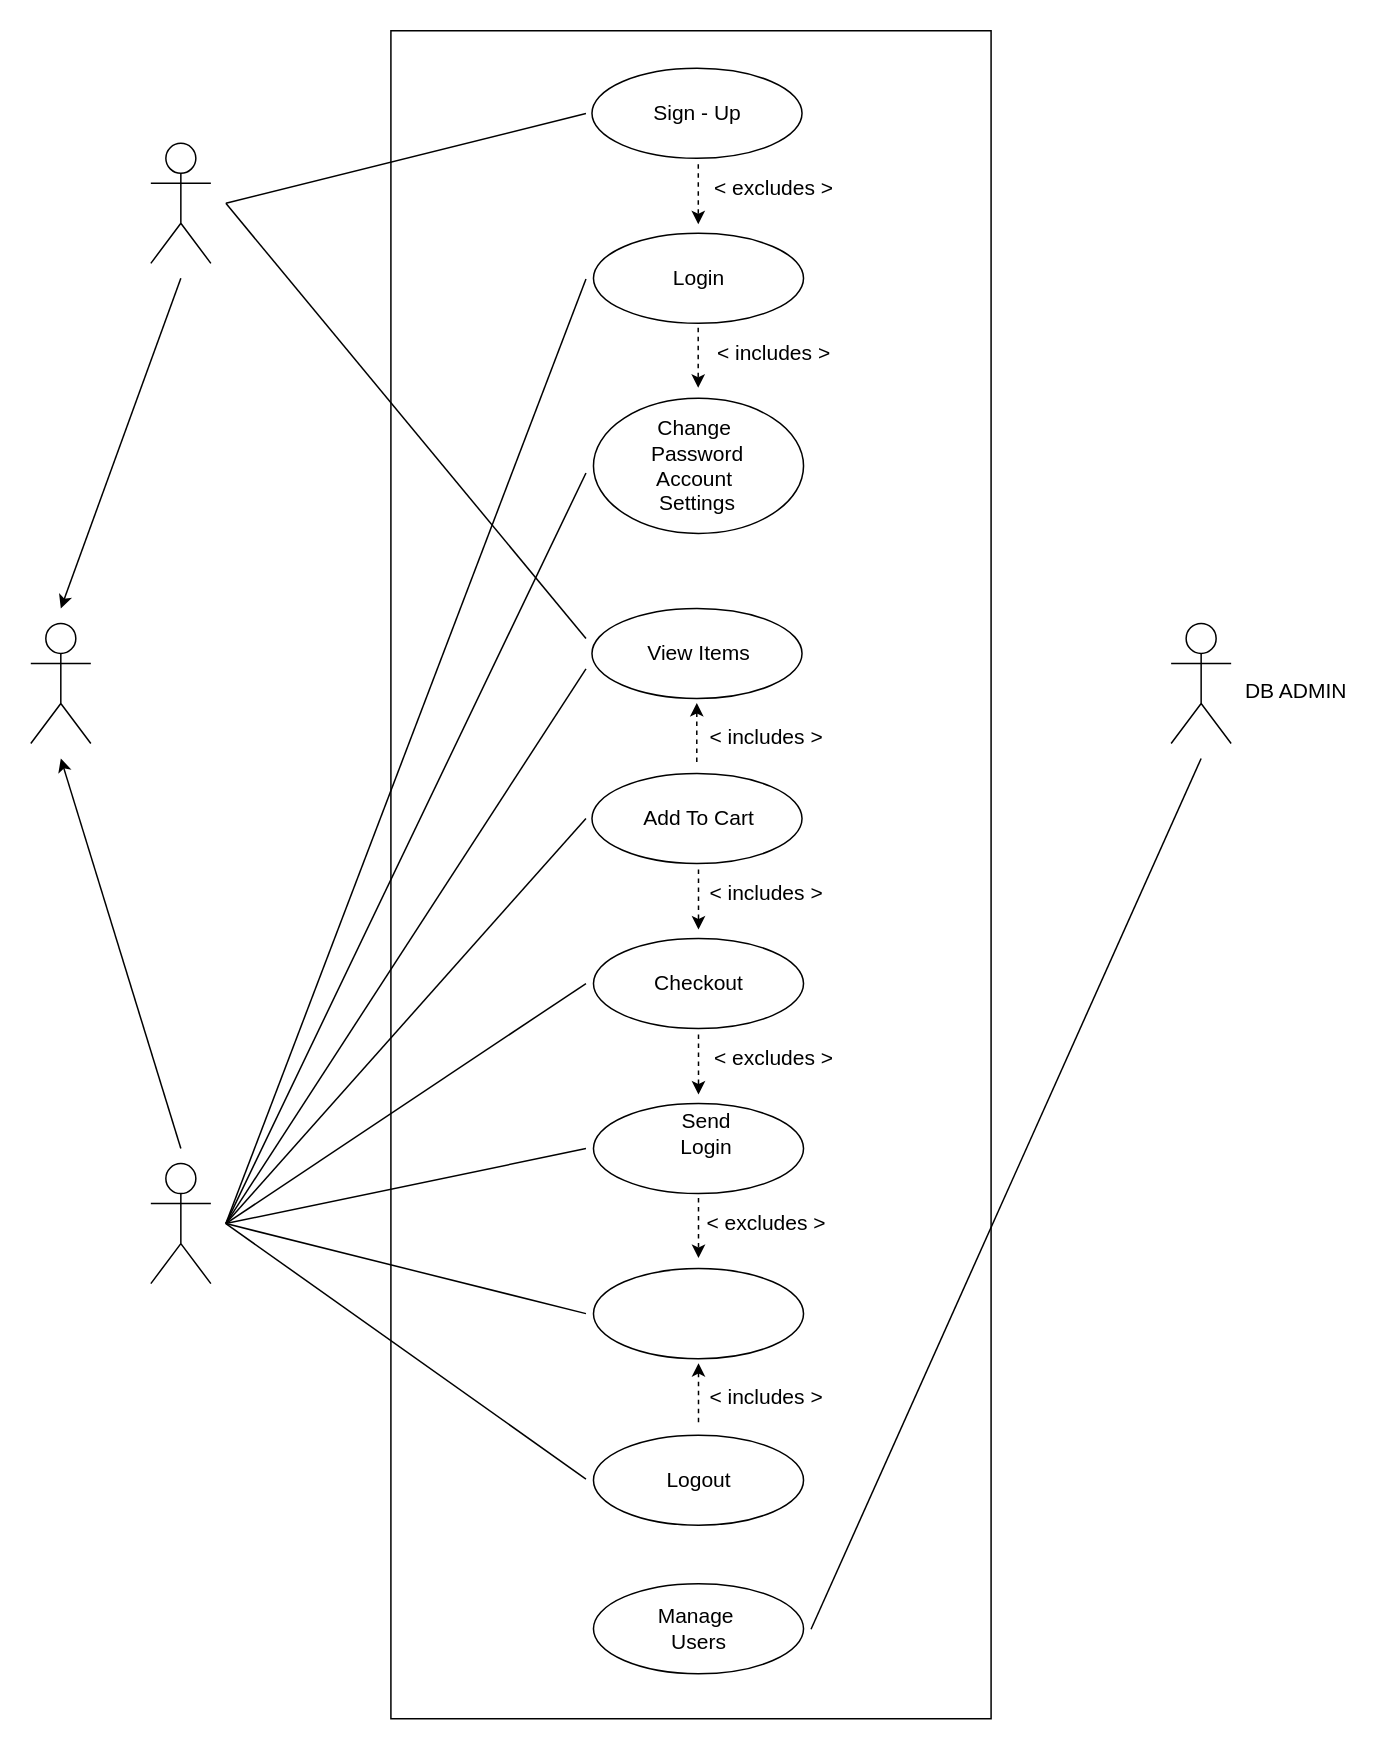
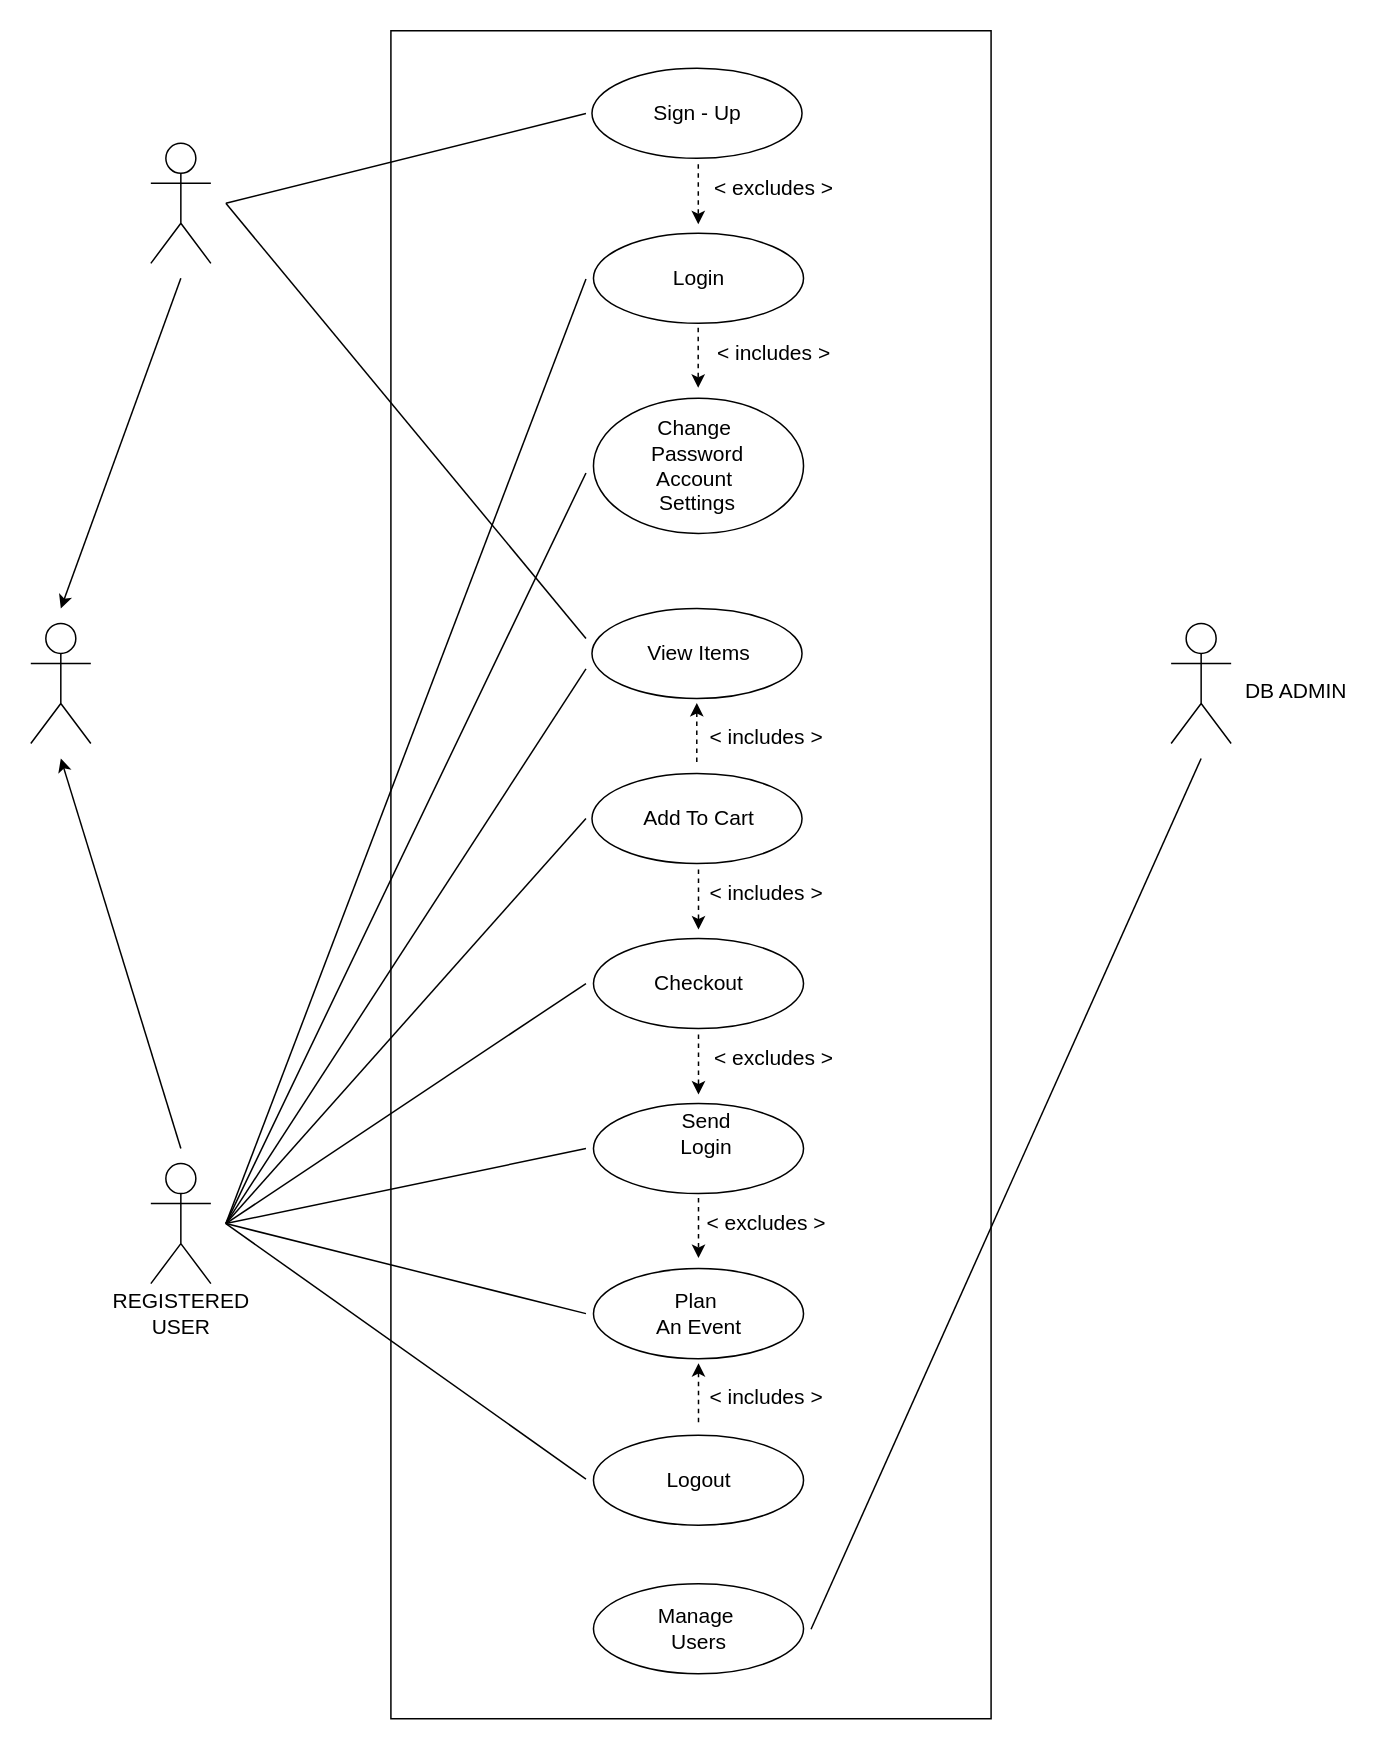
node "REGISTERED USER": added
node "Plan An Event": added
